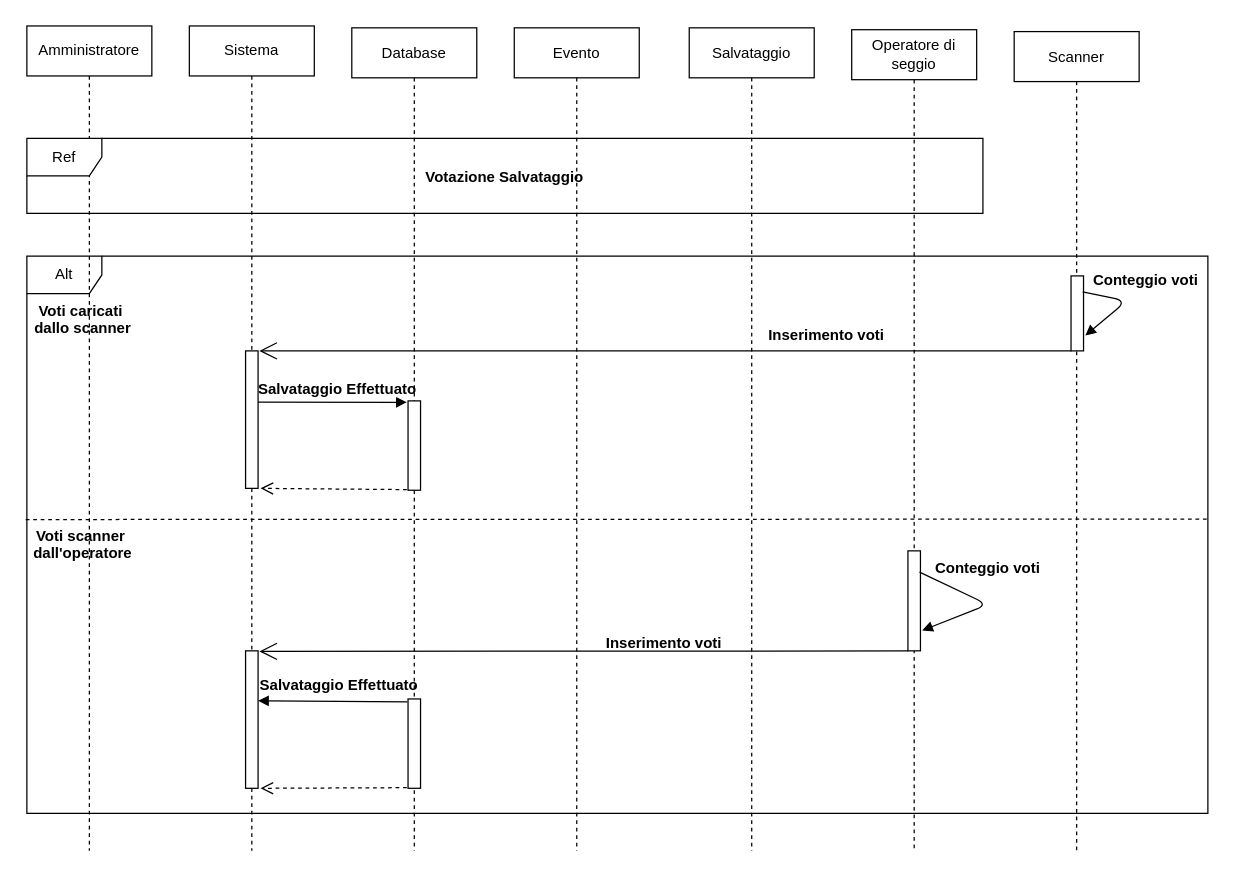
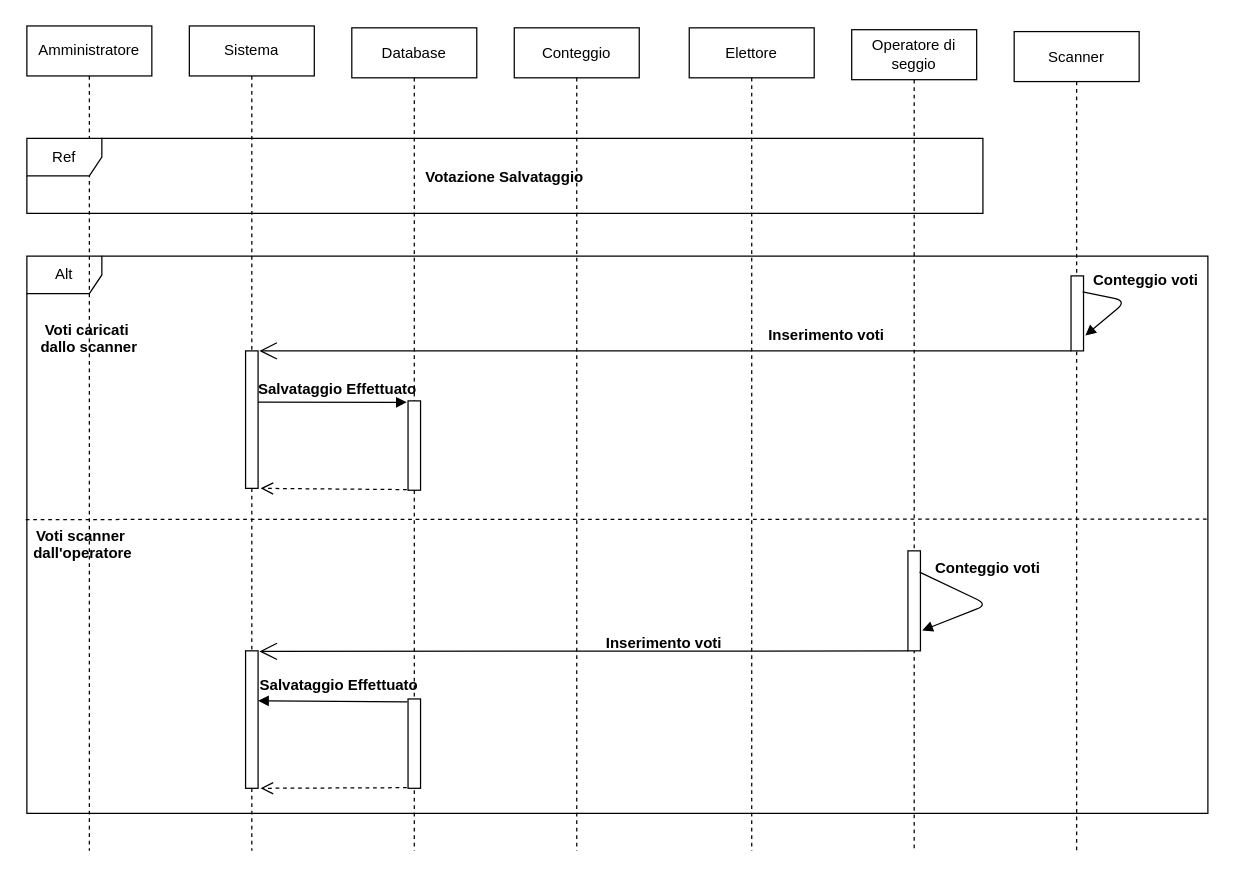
node "Evento": label "Evento" -> "Conteggio"
node "Salvataggio": label "Salvataggio" -> "Elettore"
node "Voti caricati dallo scanner": moved (83, 319) -> (89, 338)
